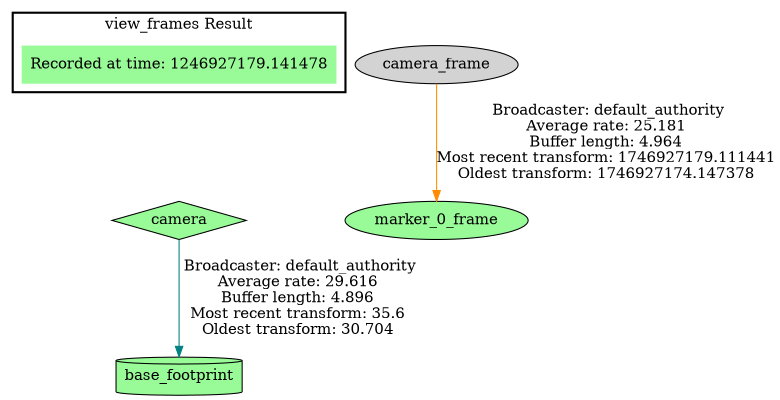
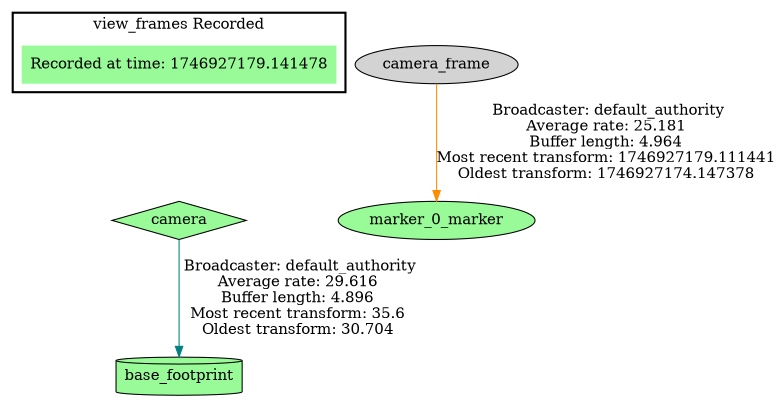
cluster "view_frames Result": label "view_frames Result" -> "view_frames Recorded"
node "Recorded at time: 1246927179.141478": label "Recorded at time: 1246927179.141478" -> "Recorded at time: 1746927179.141478"
node "marker_0_frame": label "marker_0_frame" -> "marker_0_marker"
